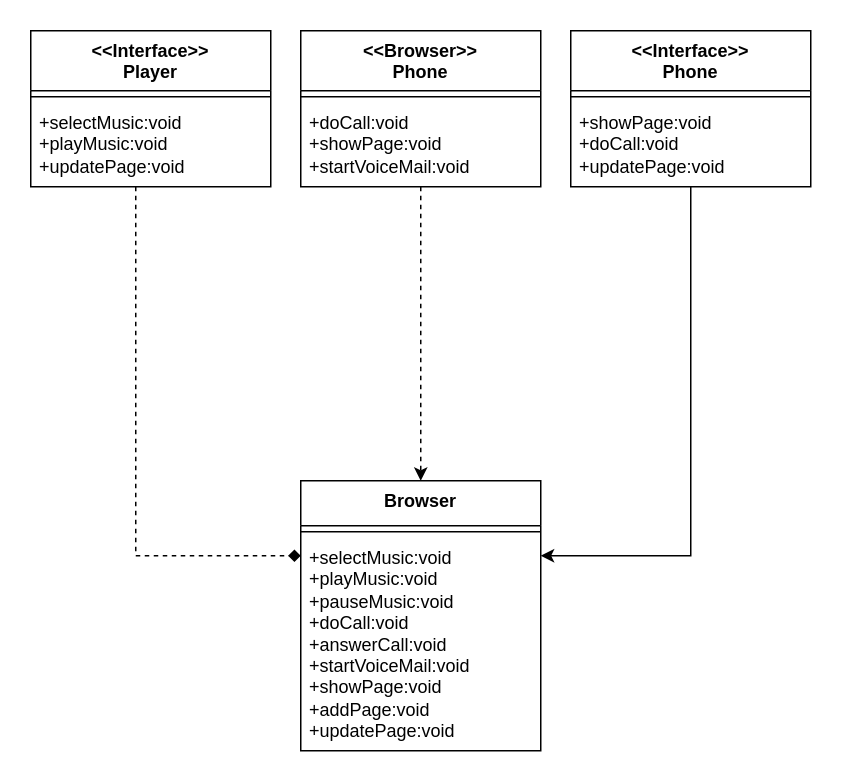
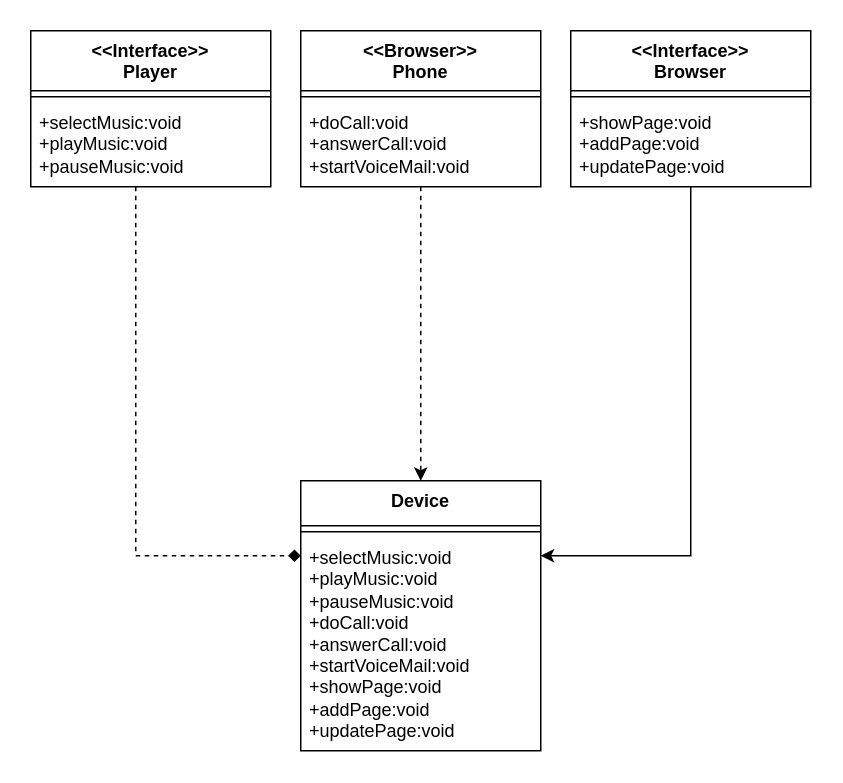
node "<<Interface>> Phone": label "<<Interface>> Phone" -> "<<Interface>> Browser"
node "+selectMusic:void +playMusic:void +updatePage:void": label "+selectMusic:void +playMusic:void +updatePage:void" -> "+selectMusic:void +playMusic:void +pauseMusic:void"
node "+doCall:void +showPage:void +startVoiceMail:void": label "+doCall:void +showPage:void +startVoiceMail:void" -> "+doCall:void +answerCall:void +startVoiceMail:void"
node "+showPage:void +doCall:void +updatePage:void": label "+showPage:void +doCall:void +updatePage:void" -> "+showPage:void +addPage:void +updatePage:void"
node "Browser": label "Browser" -> "Device"
